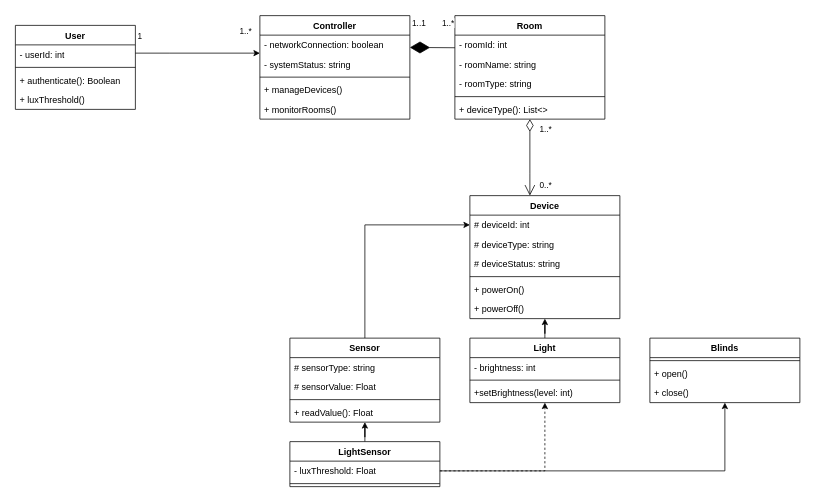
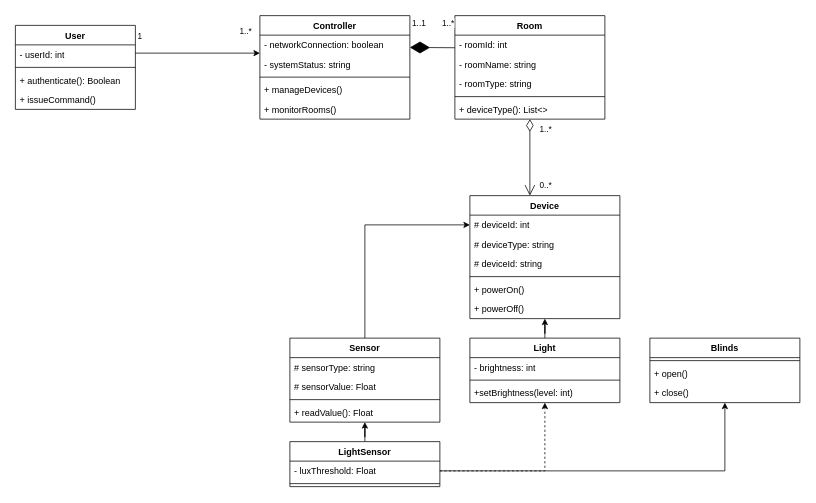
node "+ luxThreshold()": label "+ luxThreshold()" -> "+ issueCommand()"
node "# deviceStatus: string": label "# deviceStatus: string" -> "# deviceId: string"
